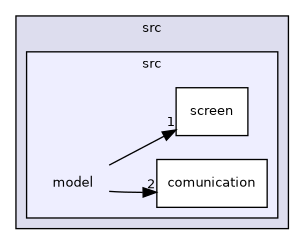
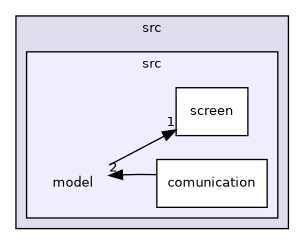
edge "model" -> "comunication": reversed
